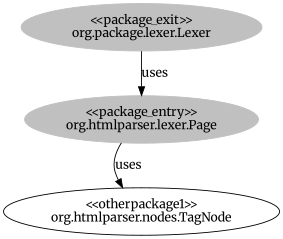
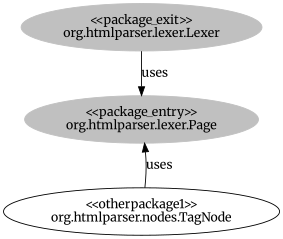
node "<<package_exit>> org.package.lexer.Lexer": label "<<package_exit>> org.package.lexer.Lexer" -> "<<package_exit>> org.htmlparser.lexer.Lexer"
edge "<<package_entry>> org.htmlparser.lexer.Page" -> "<<otherpackage1>> org.htmlparser.nodes.TagNode": reversed
